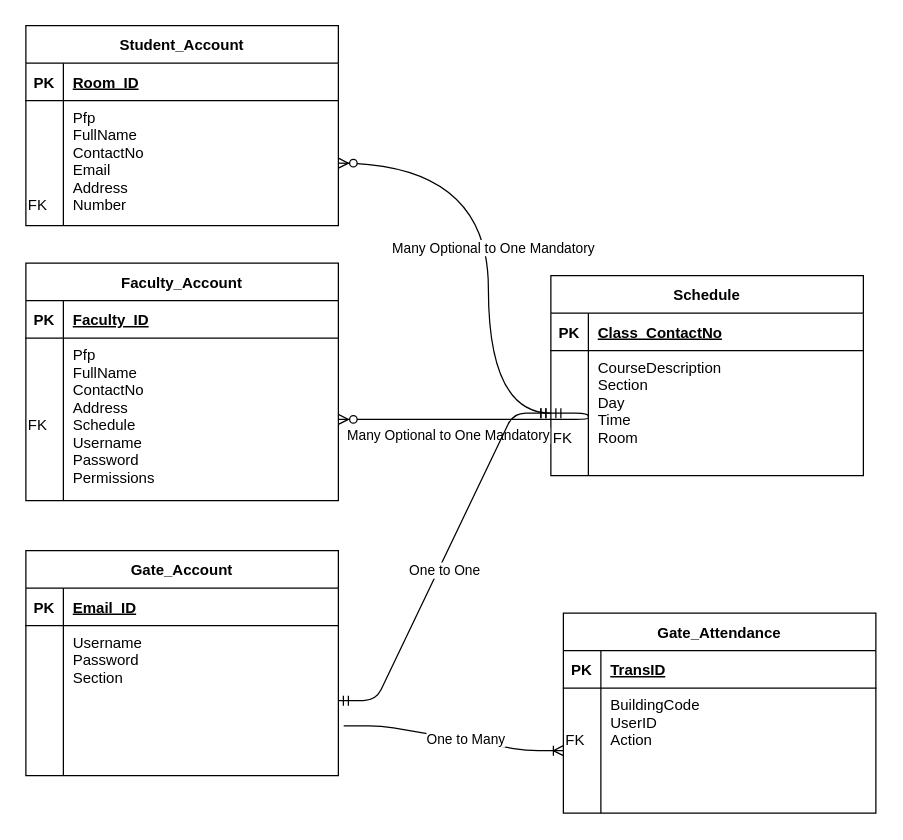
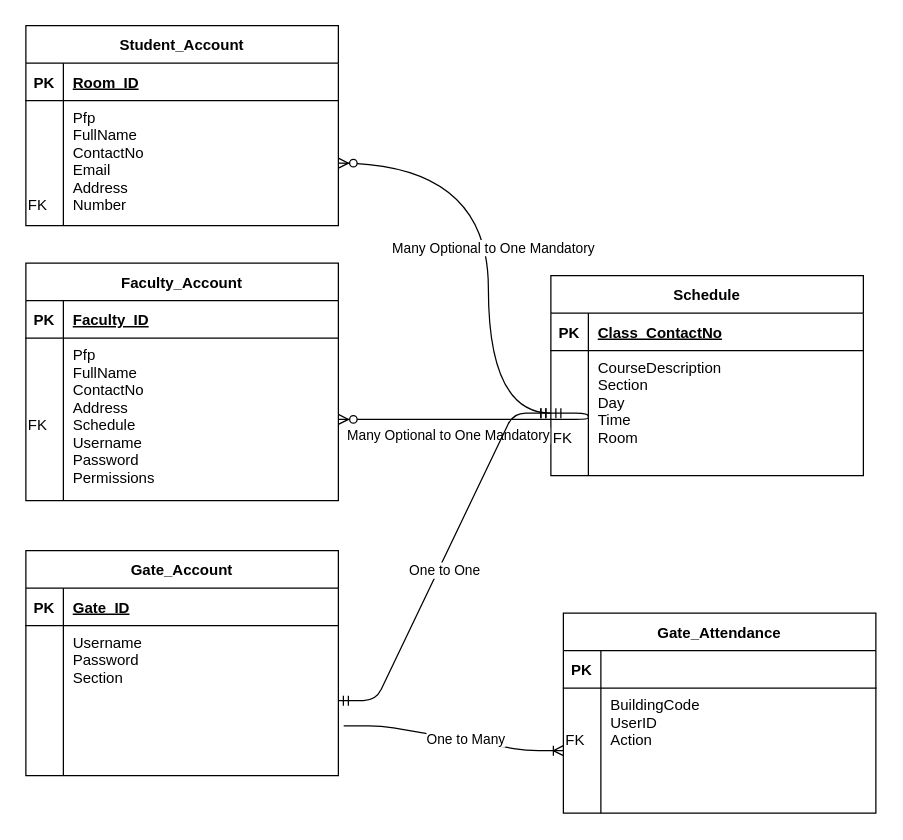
node "Email_ID": label "Email_ID" -> "Gate_ID"
node "TransID": removed
